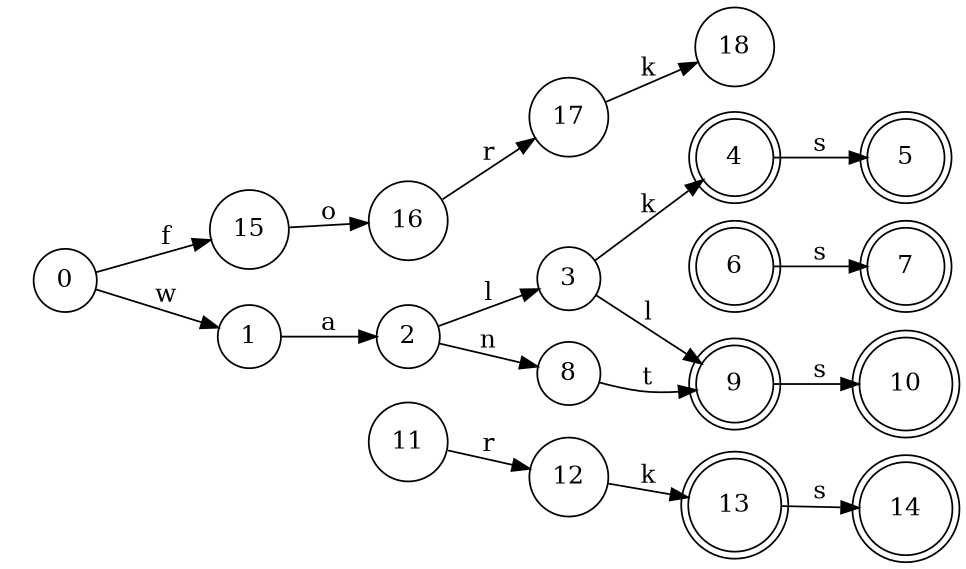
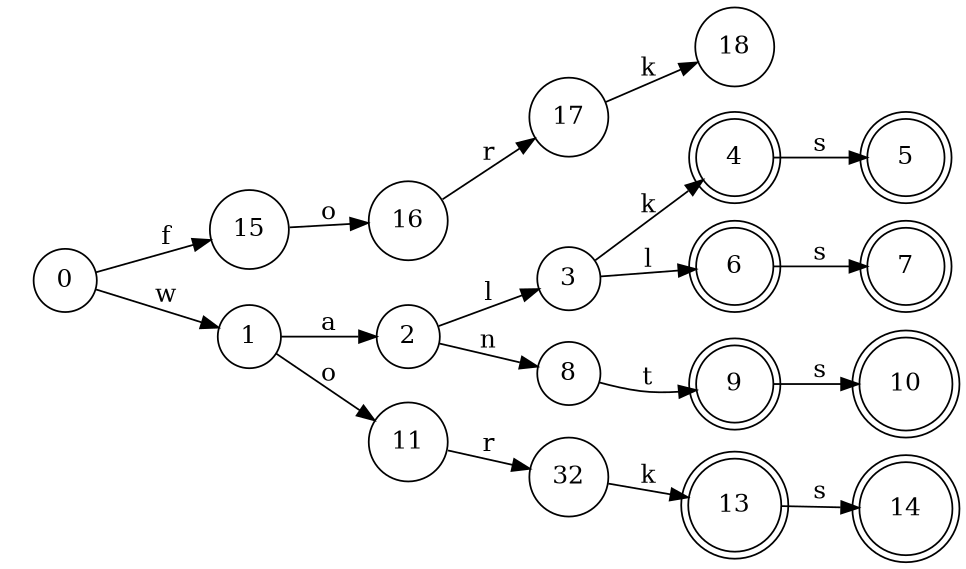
edge "3" -> "9": now "3" -> "6"
edge "1" -> "11": added, label "o"
node "12": label "12" -> "32"
